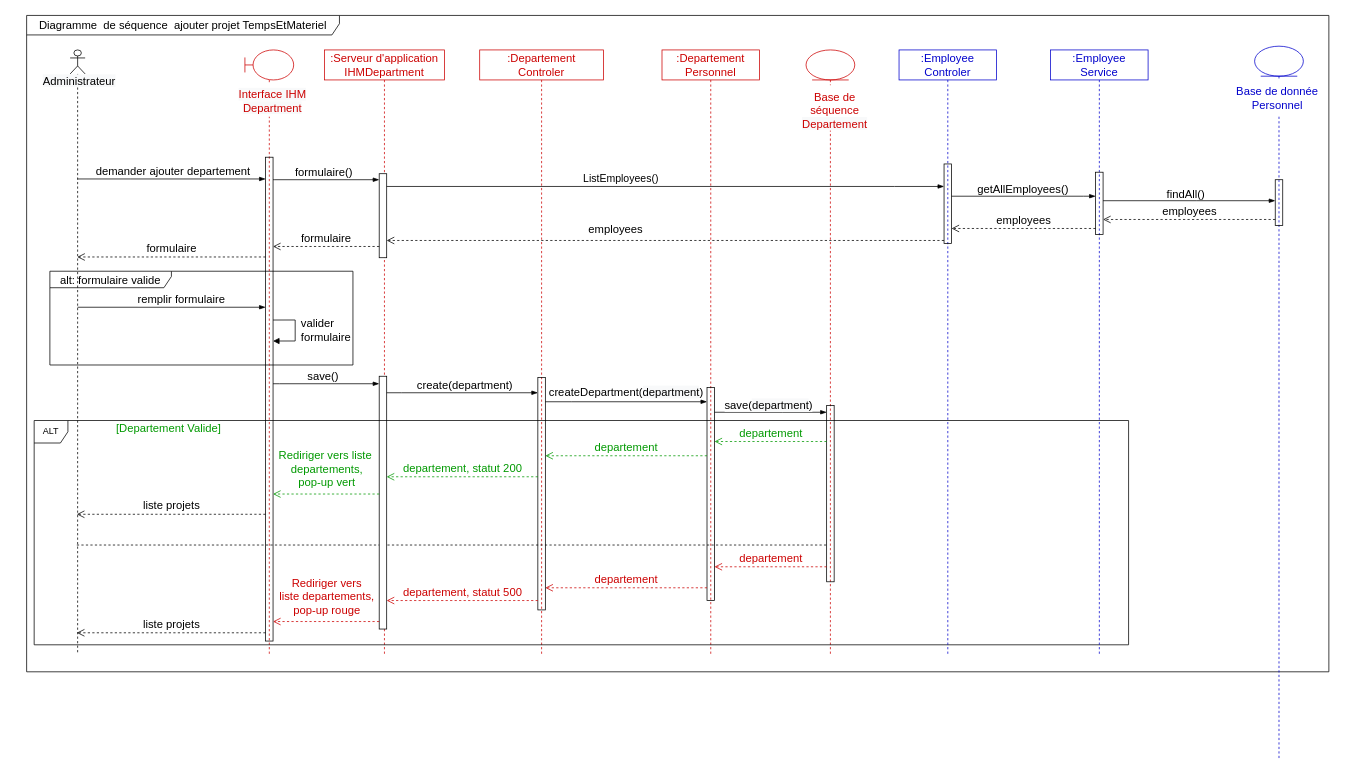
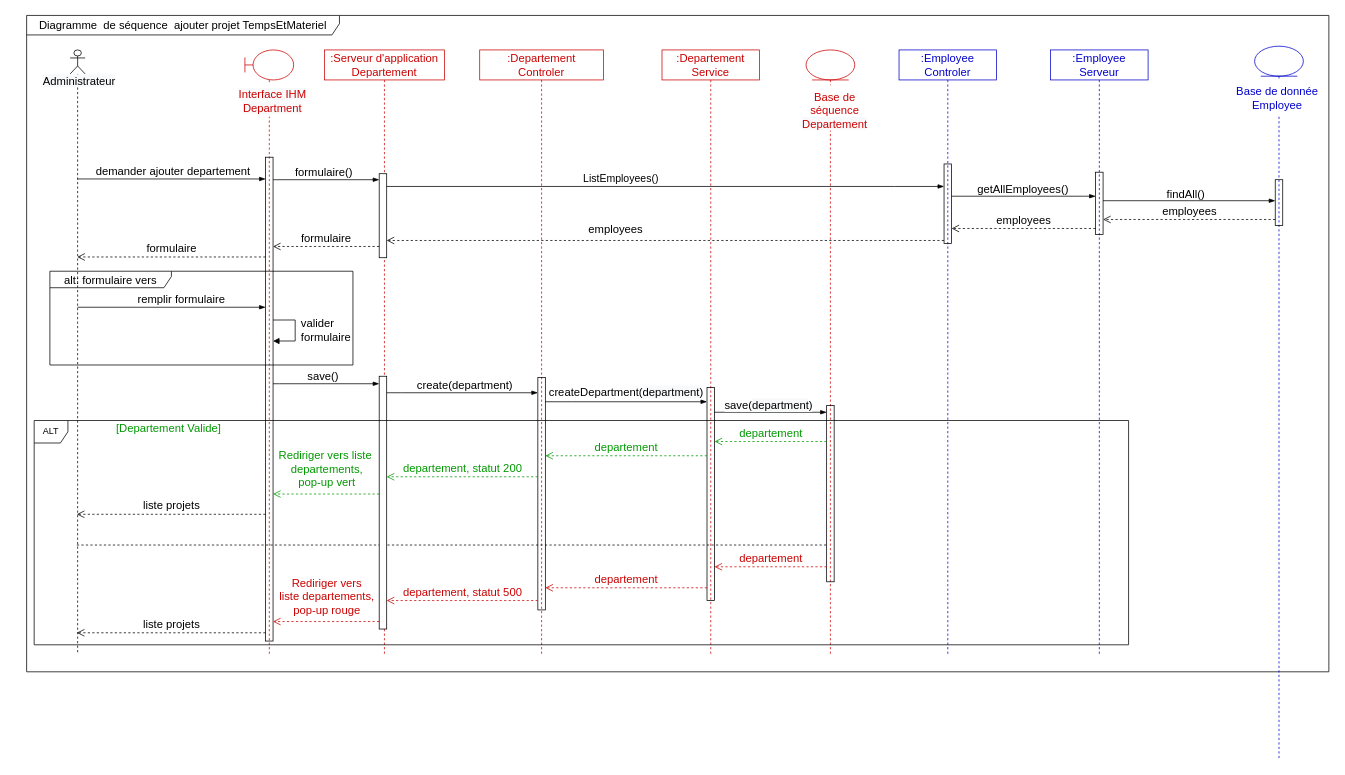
node ":Serveur d'application IHMDepartment": label ":Serveur d'application IHMDepartment" -> ":Serveur d'application Departement"
node ":Departement Personnel": label ":Departement Personnel" -> ":Departement Service"
node ":Employee Service": label ":Employee Service" -> ":Employee Serveur"
node "Base de donnée Personnel": label "Base de donnée Personnel" -> "Base de donnée Employee"
node "alt: formulaire valide": label "alt: formulaire valide" -> "alt: formulaire vers"
